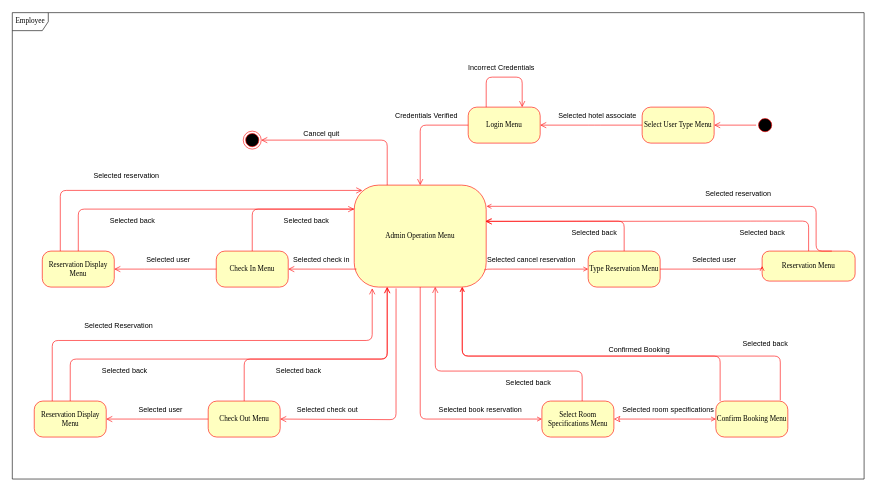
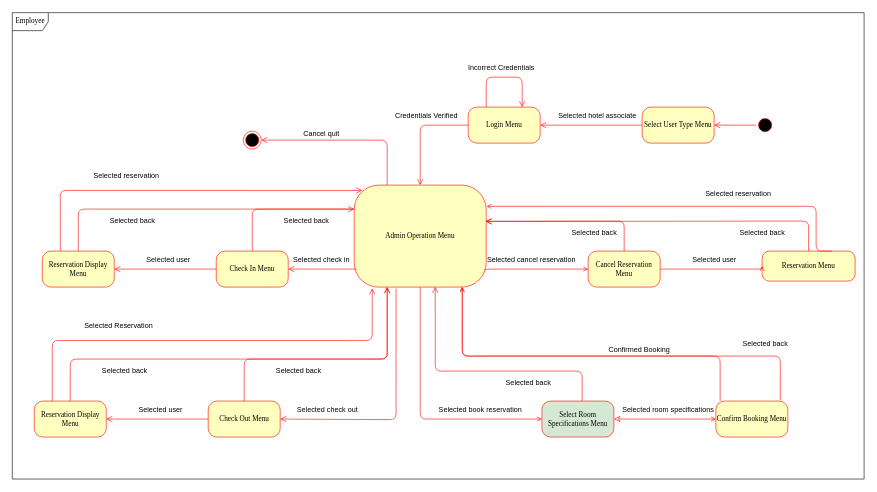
node "Type Reservation Menu": label "Type Reservation Menu" -> "Cancel Reservation Menu"
node "Select Room Specifications Menu": fillcolor #ffffc0 -> #d5e8d4
